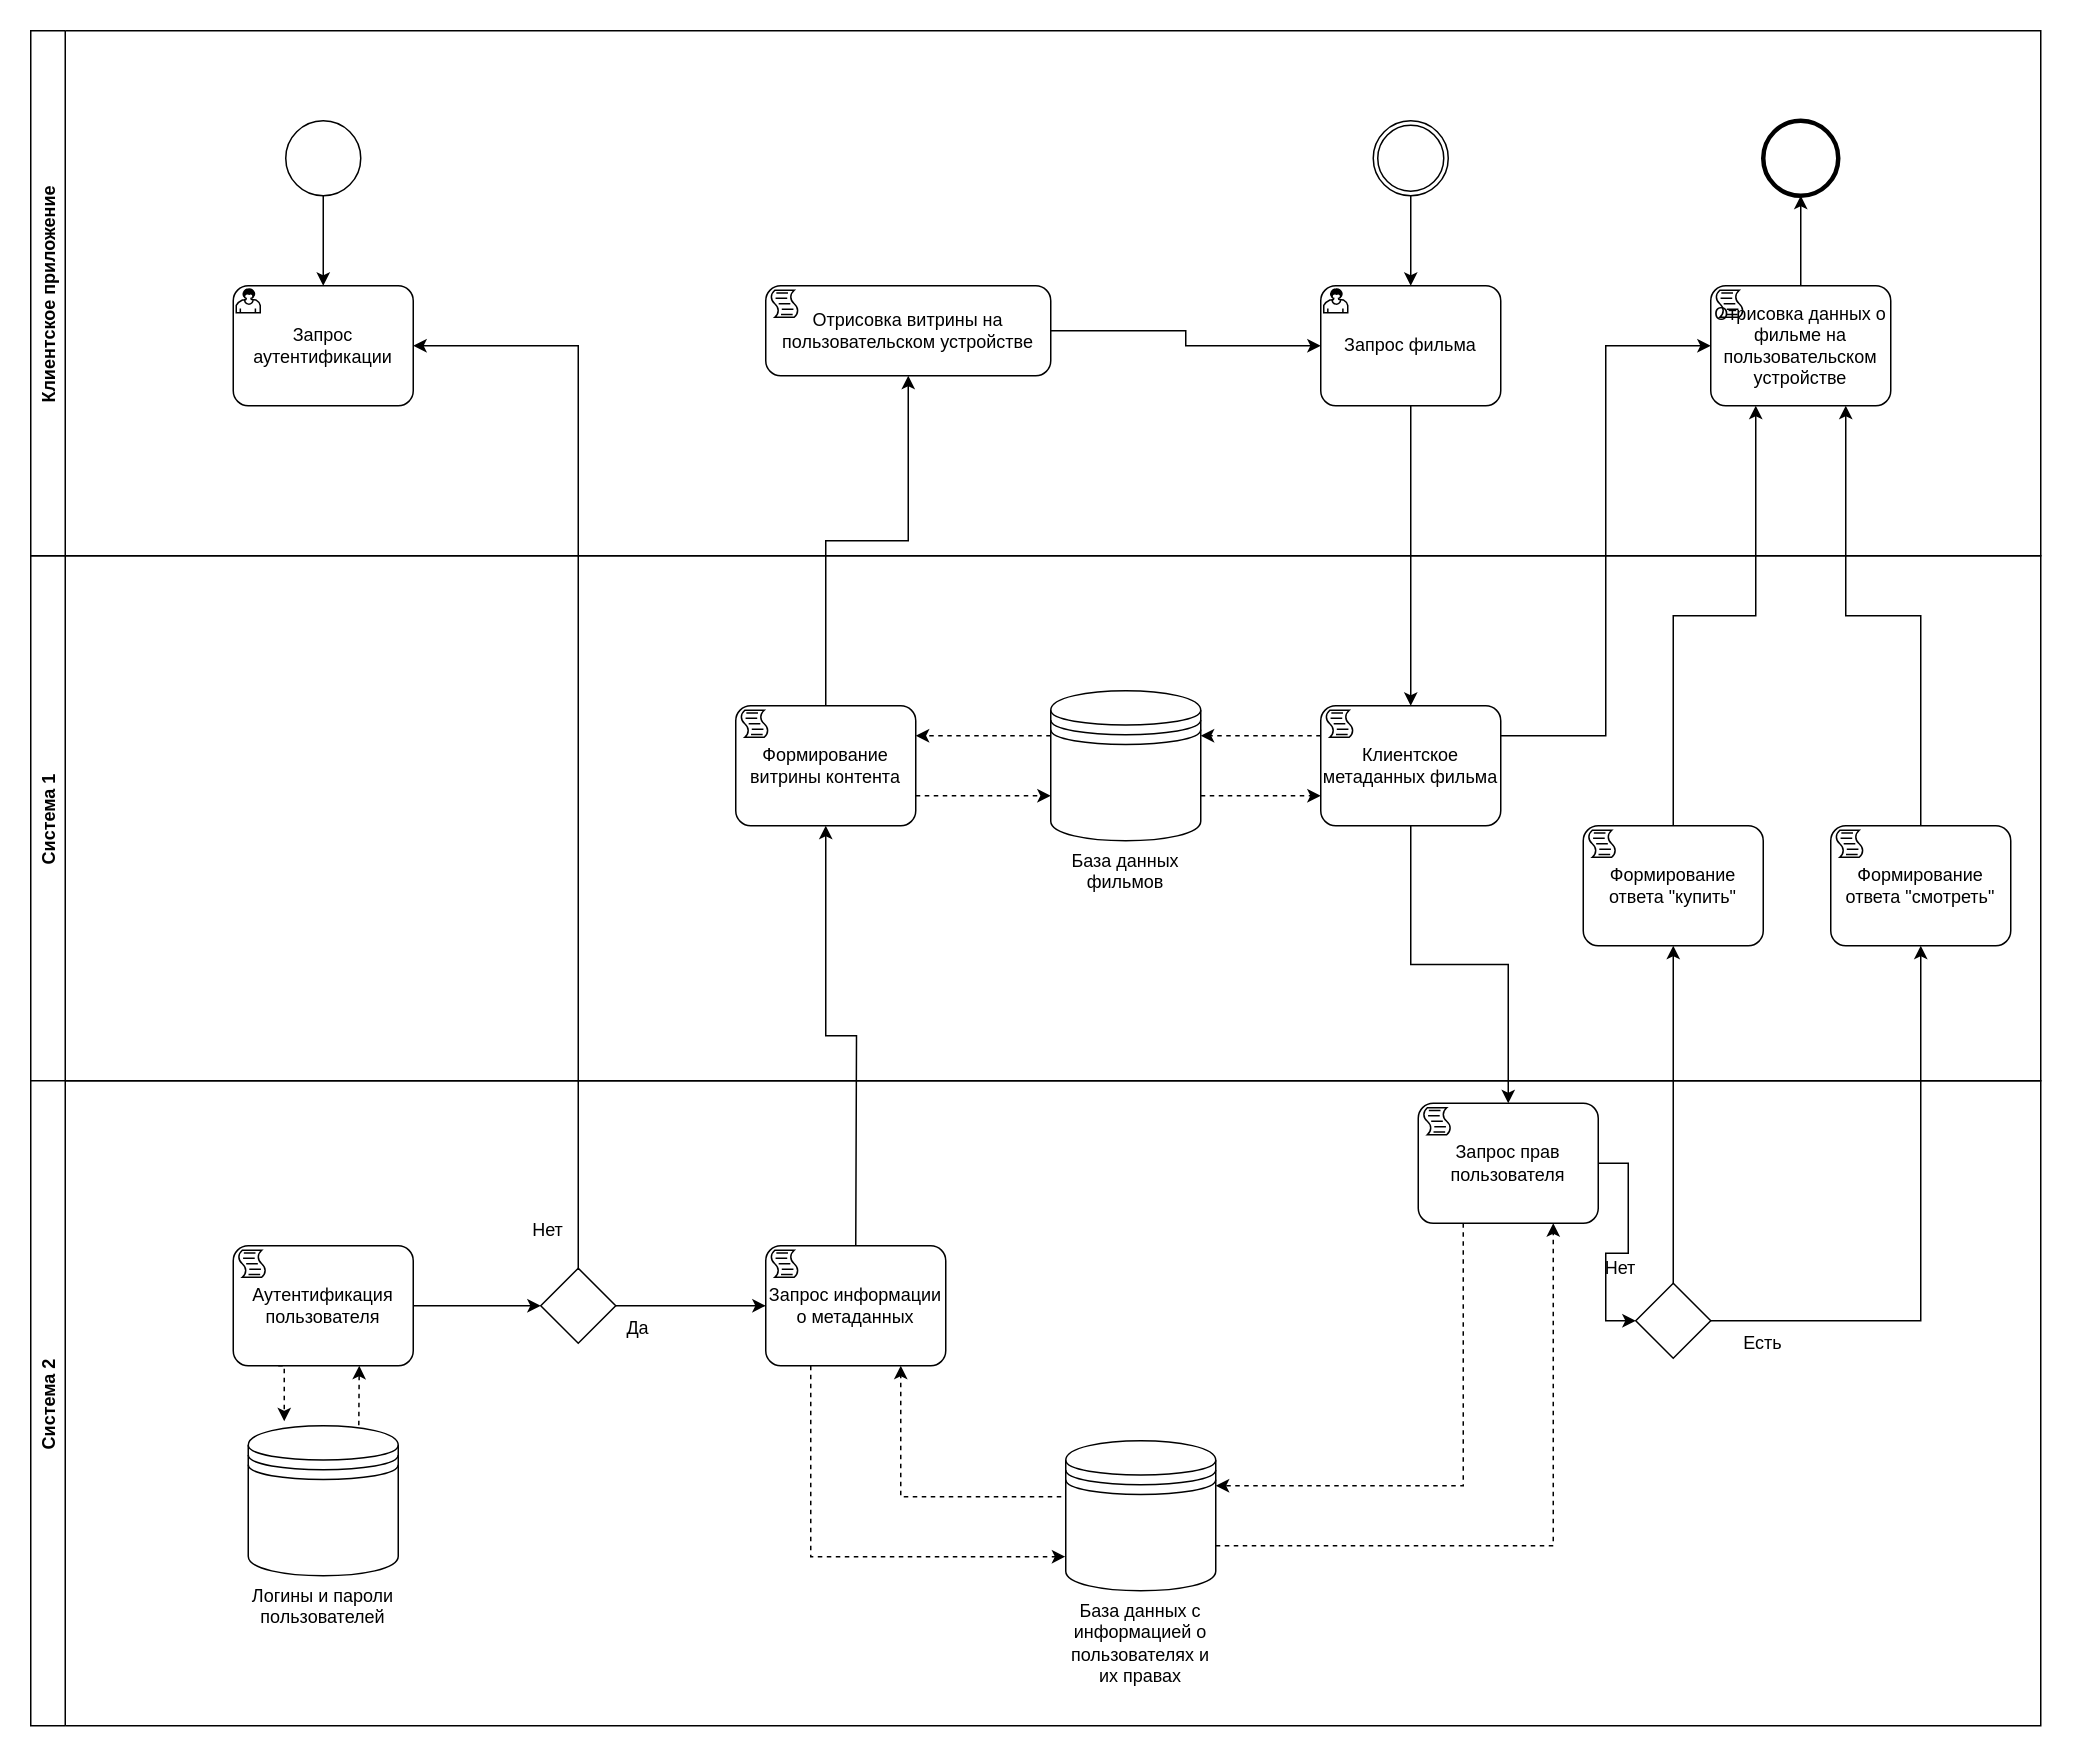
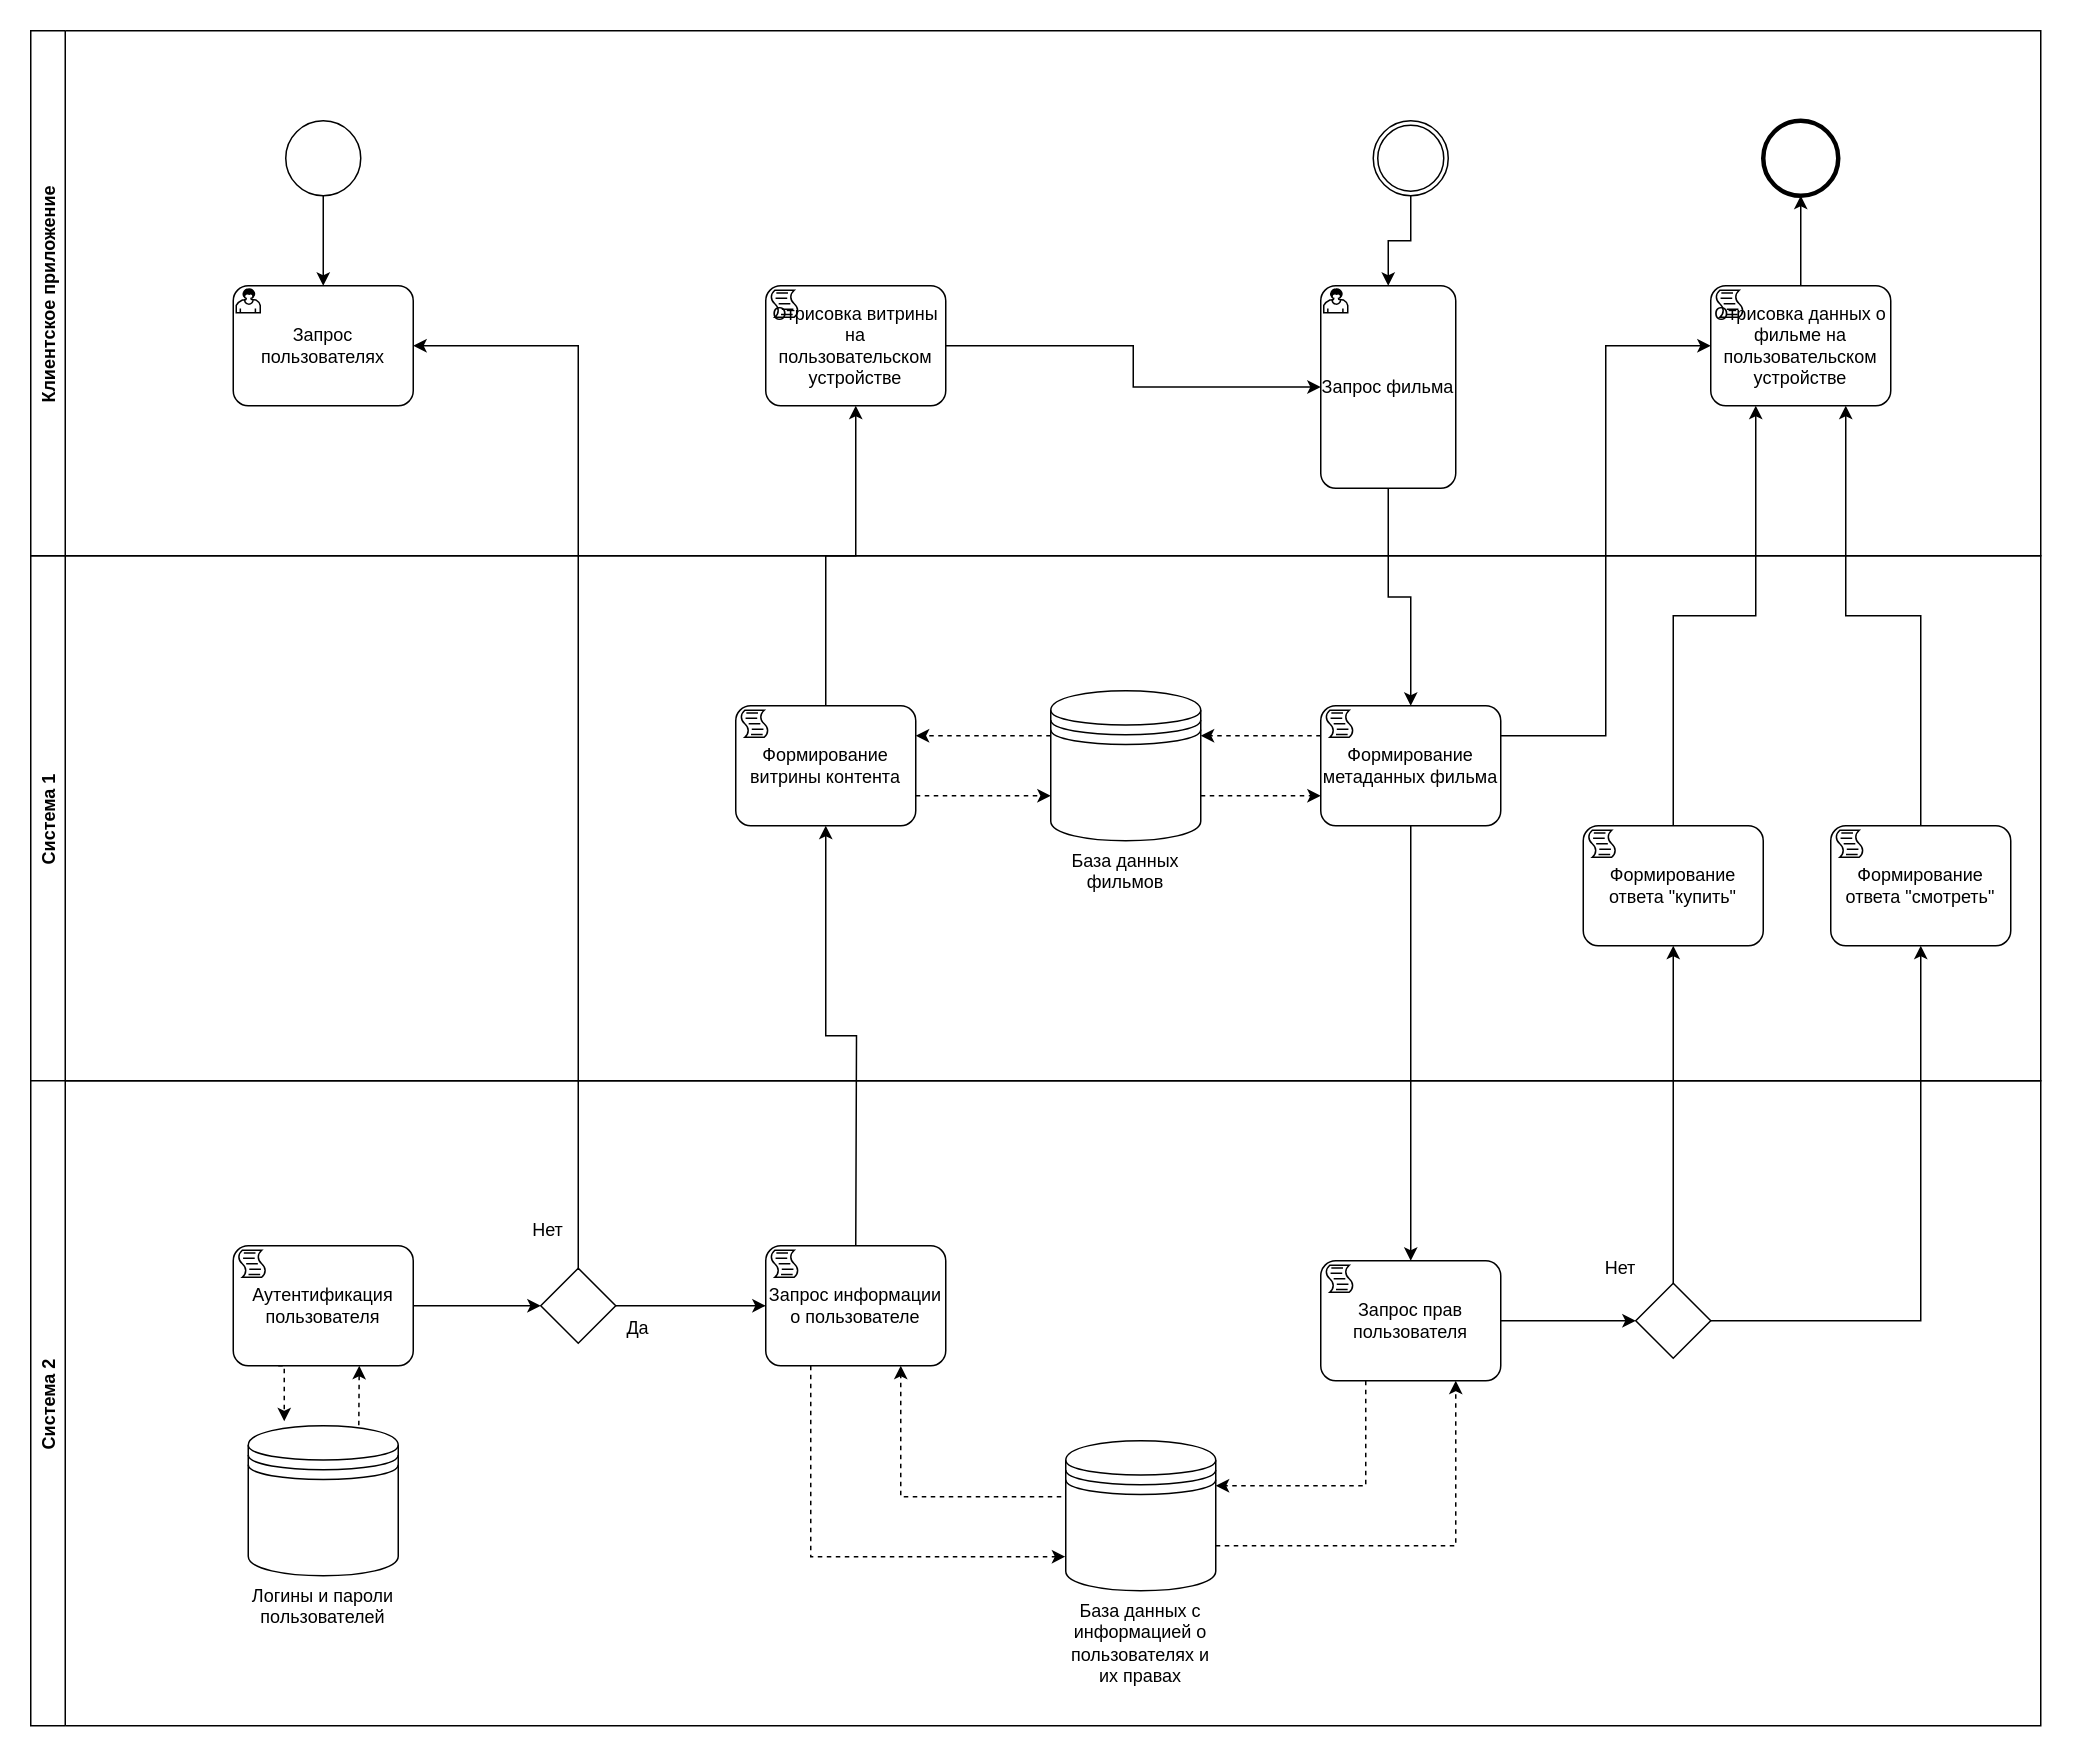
node "Отрисовка витрины на пользовательском устройстве": size 285x90 -> 180x120
node "Запрос аутентификации": label "Запрос аутентификации" -> "Запрос пользователях"
node "Запрос фильма": size 180x120 -> 135x203
node "Клиентское метаданных фильма": label "Клиентское метаданных фильма" -> "Формирование метаданных фильма"
node "Запрос прав пользователя": moved (1508, 1163) -> (1411, 1321)
node "Запрос информации о метаданных": label "Запрос информации о метаданных" -> "Запрос информации о пользователе"
node "Есть": removed
